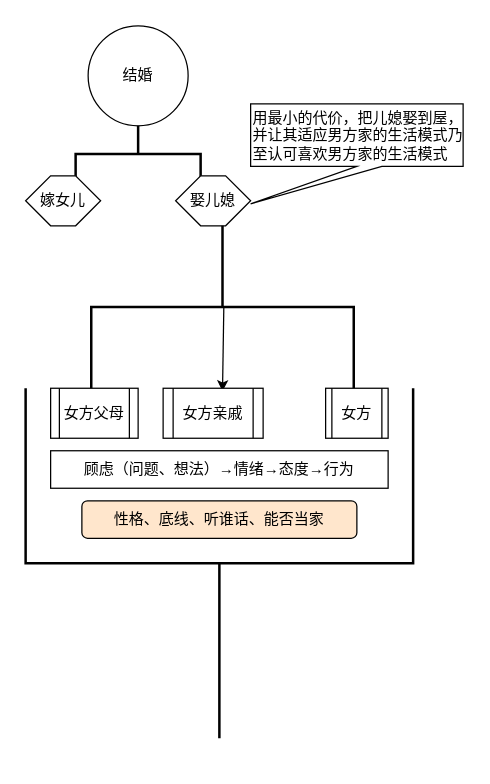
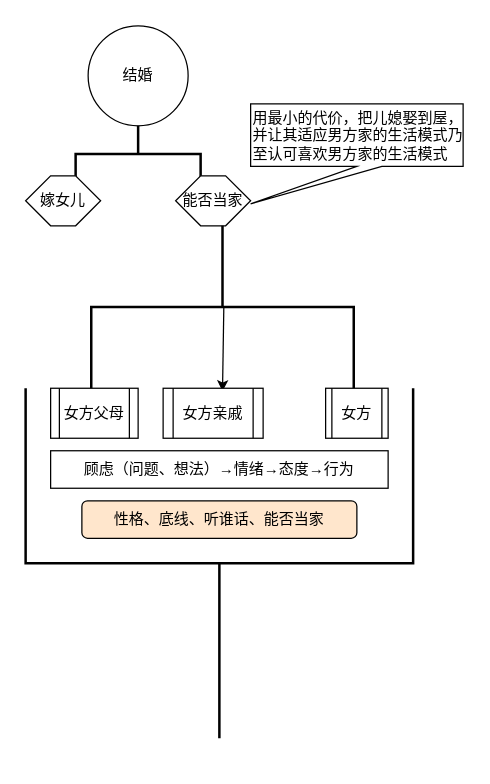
node "娶儿媳": label "娶儿媳" -> "能否当家"
